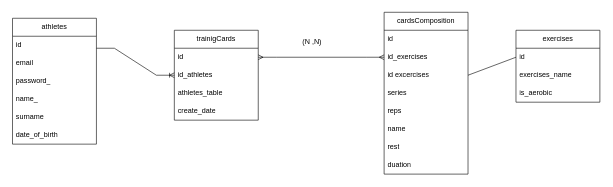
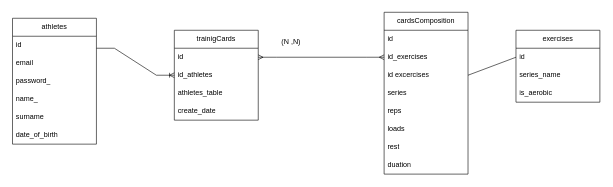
node "(N ,N)": moved (312, 42) -> (291, 42)
node "exercises_name": label "exercises_name" -> "series_name"
node "name": label "name" -> "loads"
